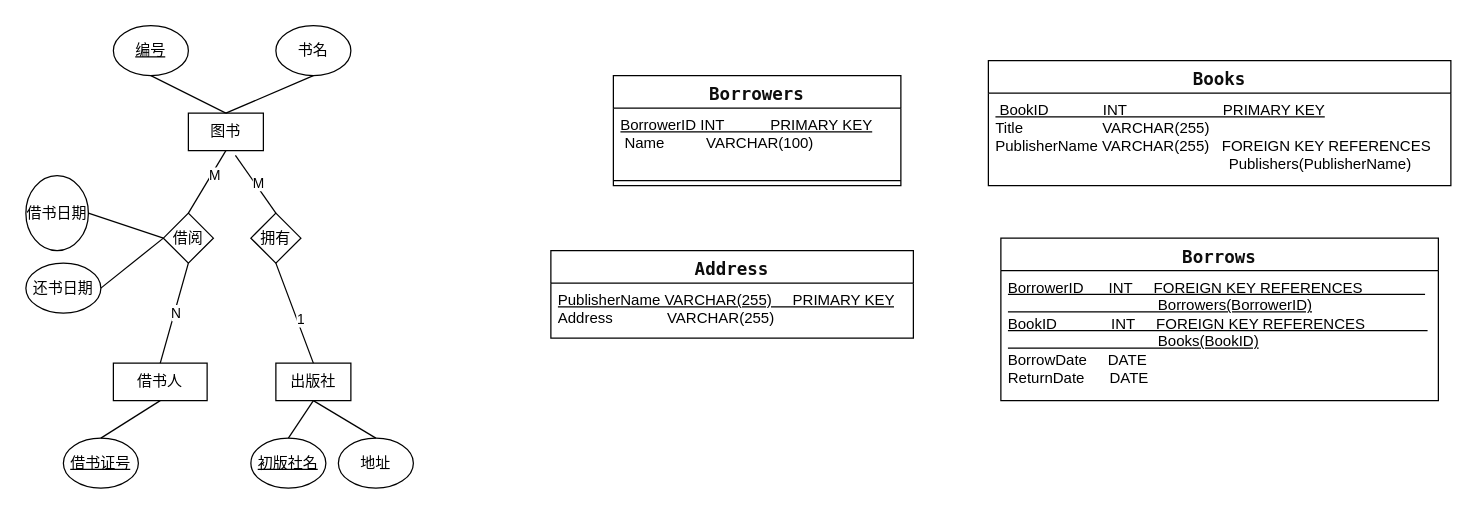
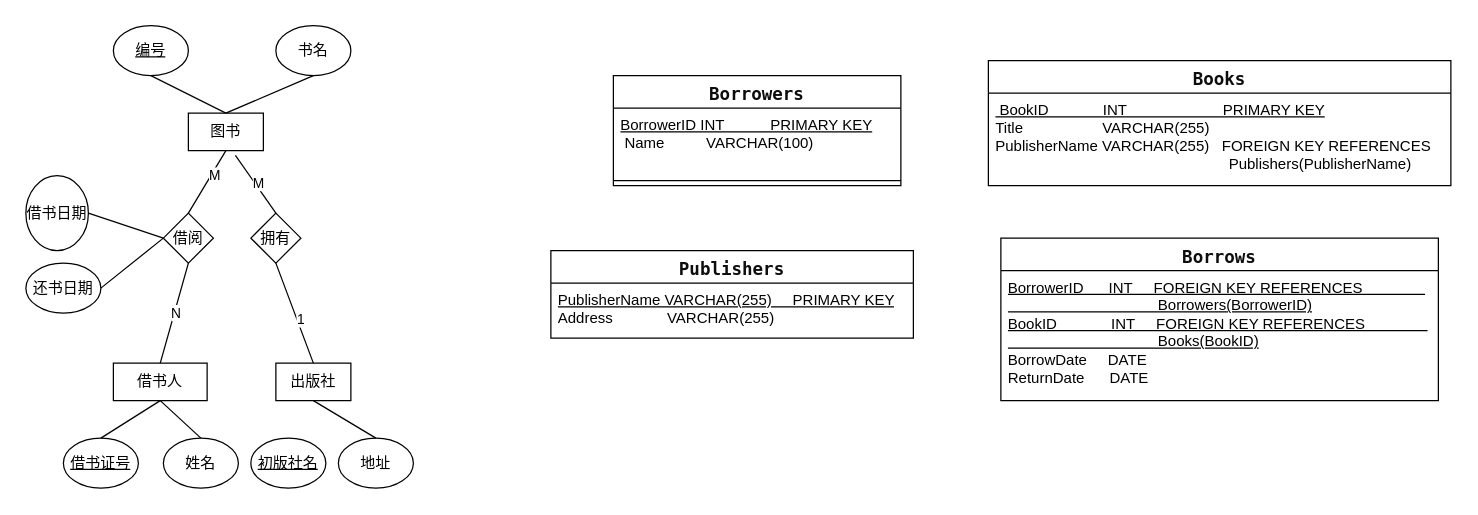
node "Address": label "Address" -> "Publishers"
edge "借书人" -- "姓名": added
edge "出版社" -- "初版社名": removed
node "姓名": added
